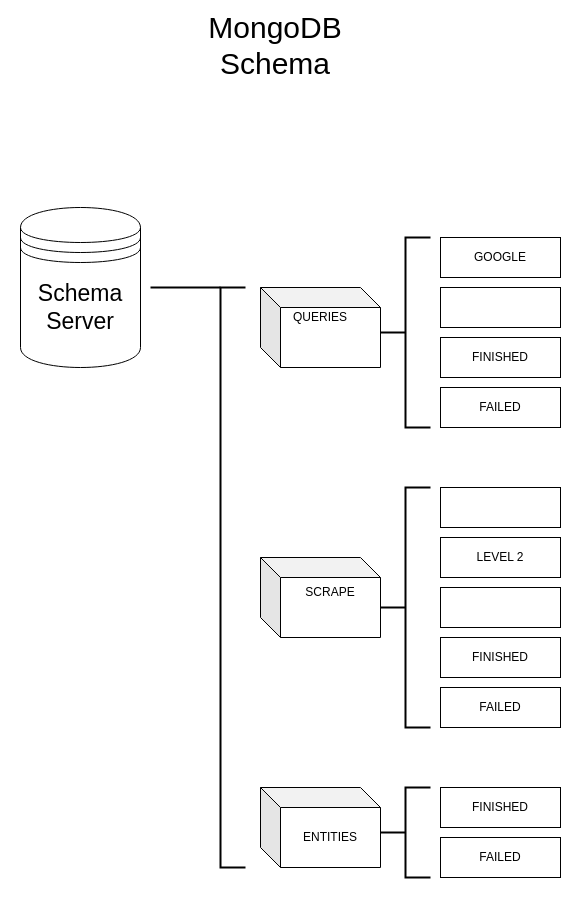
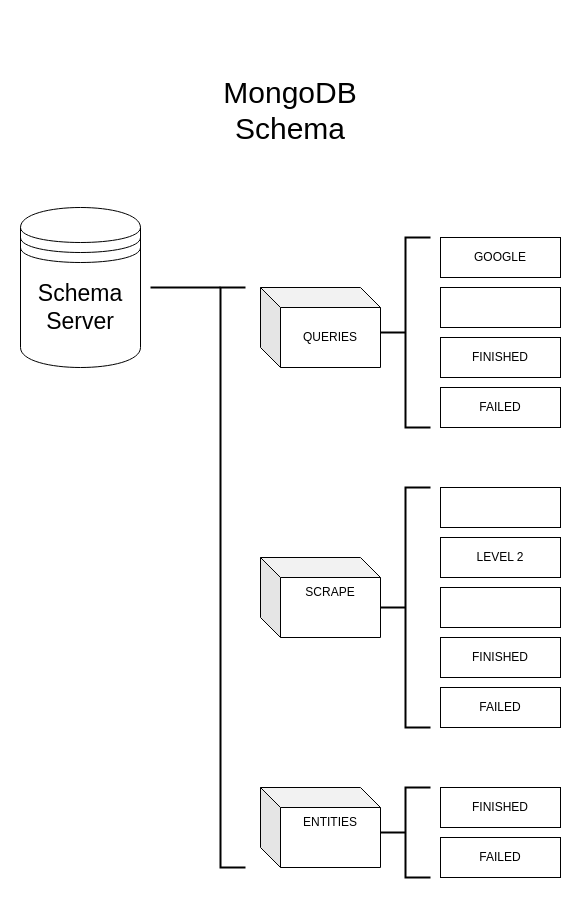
node "MongoDB Schema": moved (276, 46) -> (291, 111)
node "QUERIES": moved (321, 318) -> (331, 338)
node "ENTITIES": moved (331, 838) -> (331, 823)
